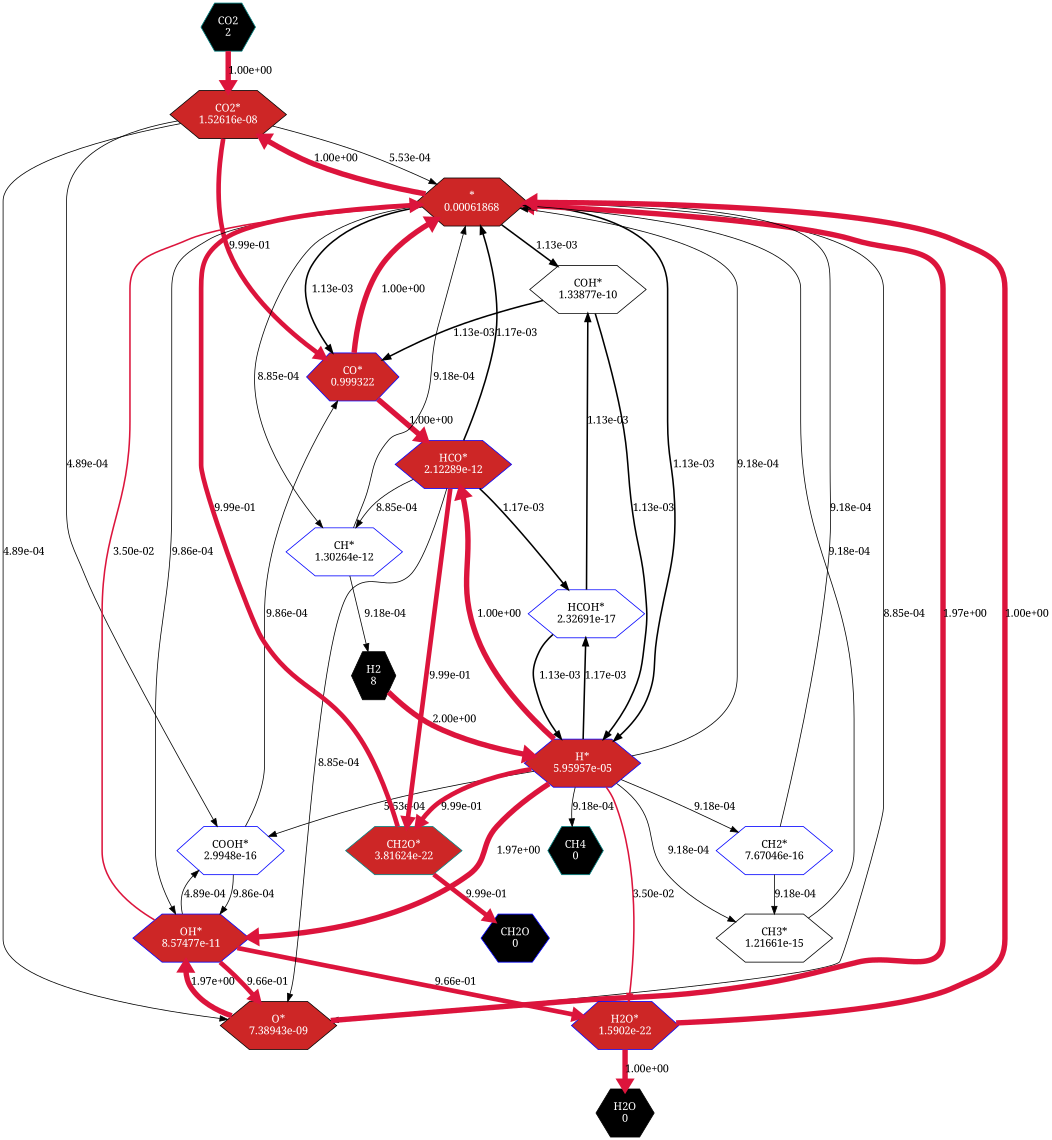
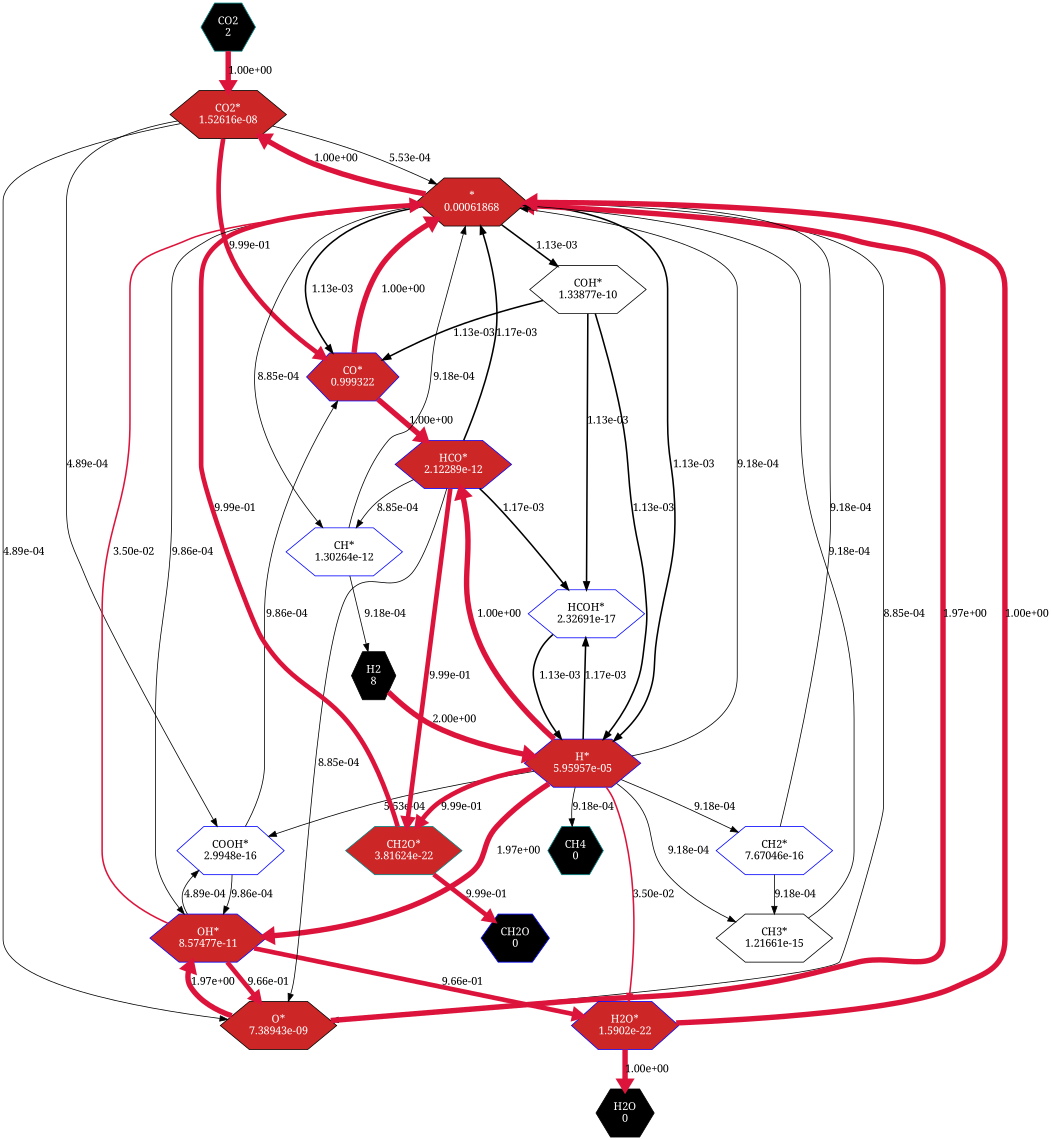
edge "HCOH* 2.32691e-17" -> "COH* 1.33877e-10": reversed
